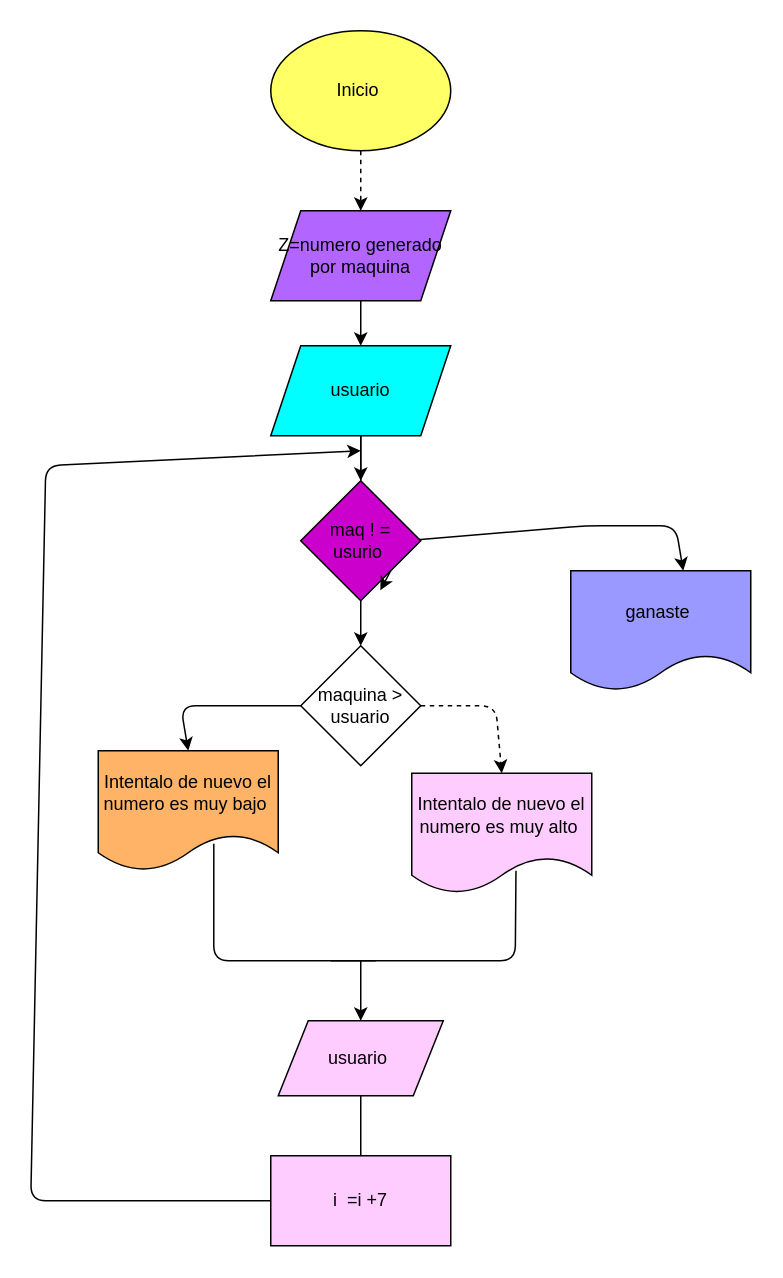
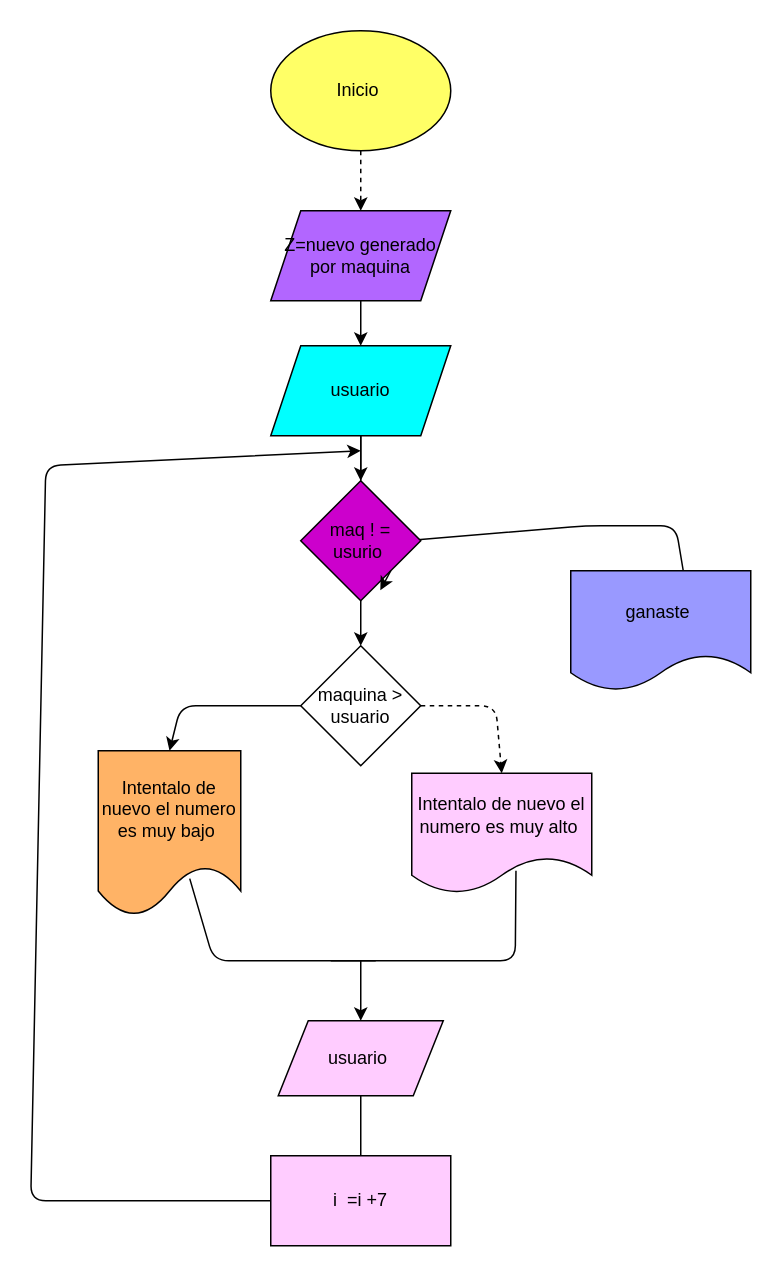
node "Z=numero generado por maquina": label "Z=numero generado por maquina" -> "Z=nuevo generado por maquina"
edge "maq ! = usurio" -> "ganaste": arrowhead classic -> none
node "Intentalo de nuevo el numero es muy bajo": size 180x120 -> 143x165
